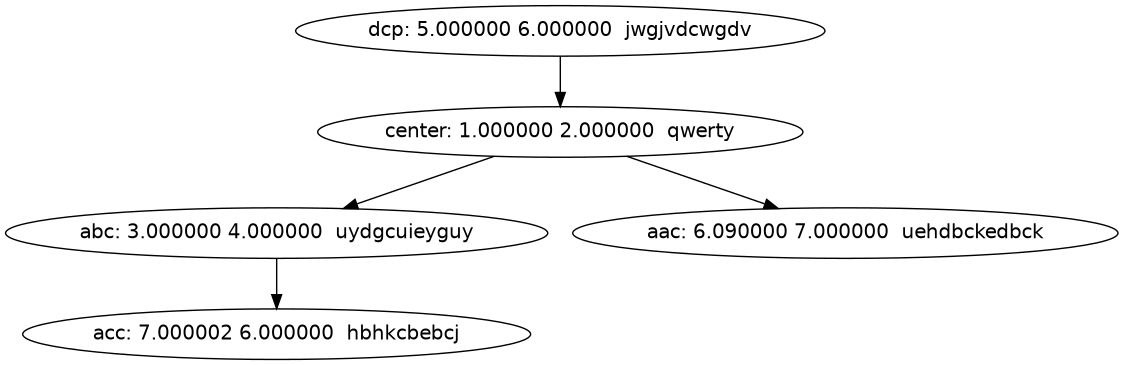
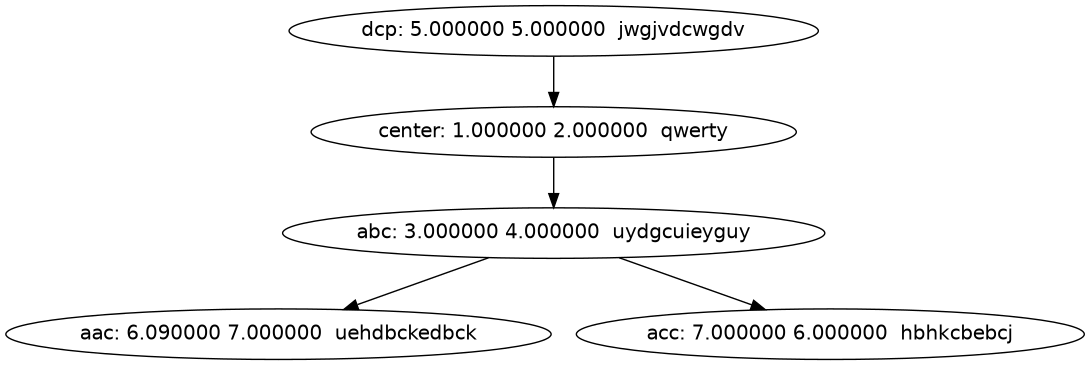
node "dcp: 5.000000 6.000000  jwgjvdcwgdv": label "dcp: 5.000000 6.000000  jwgjvdcwgdv" -> "dcp: 5.000000 5.000000  jwgjvdcwgdv"
edge "center: 1.000000 2.000000  qwerty" -> "aac: 6.090000 7.000000  uehdbckedbck": now "abc: 3.000000 4.000000  uydgcuieyguy" -> "aac: 6.090000 7.000000  uehdbckedbck"
node "acc: 7.000002 6.000000  hbhkcbebcj": label "acc: 7.000002 6.000000  hbhkcbebcj" -> "acc: 7.000000 6.000000  hbhkcbebcj"
